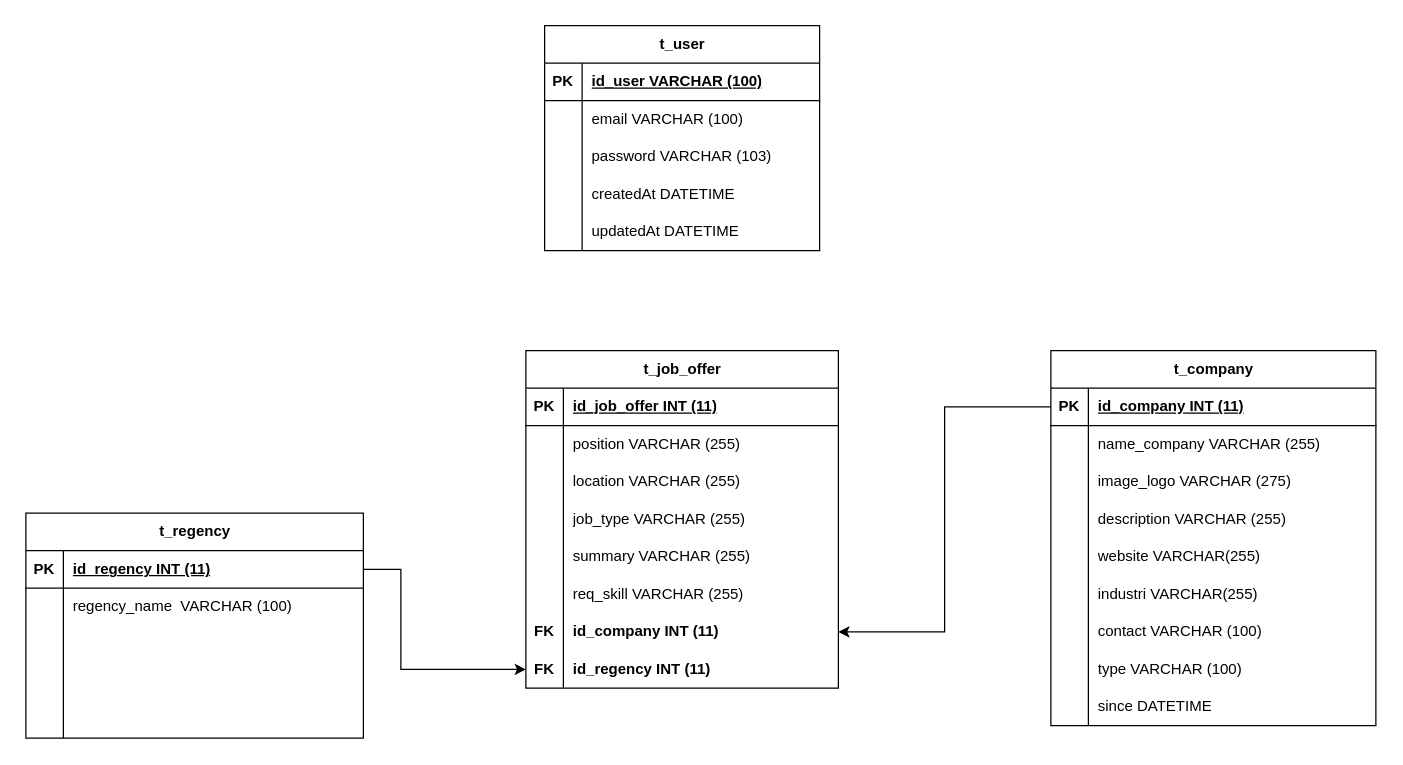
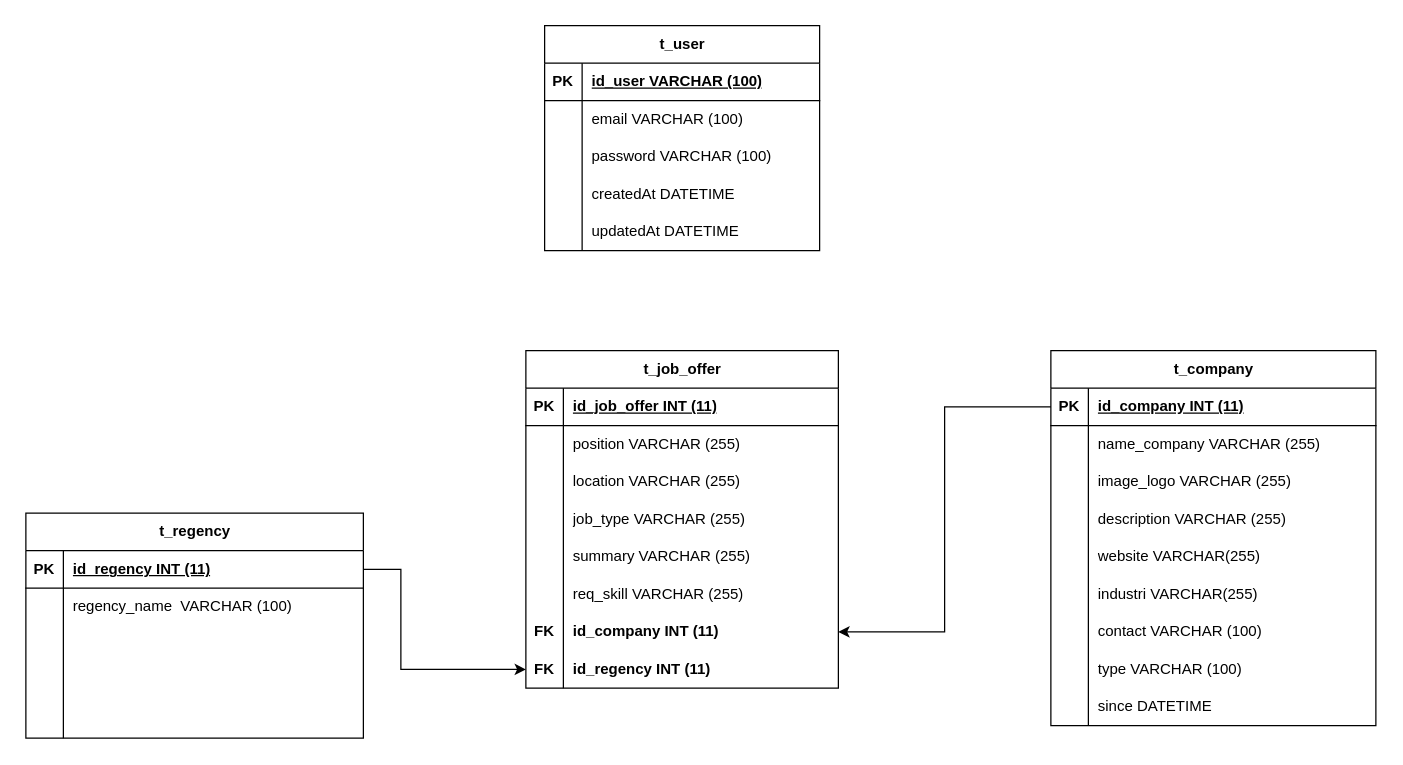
node "password VARCHAR (103)": label "password VARCHAR (103)" -> "password VARCHAR (100)"
node "image_logo VARCHAR (275)": label "image_logo VARCHAR (275)" -> "image_logo VARCHAR (255)"
